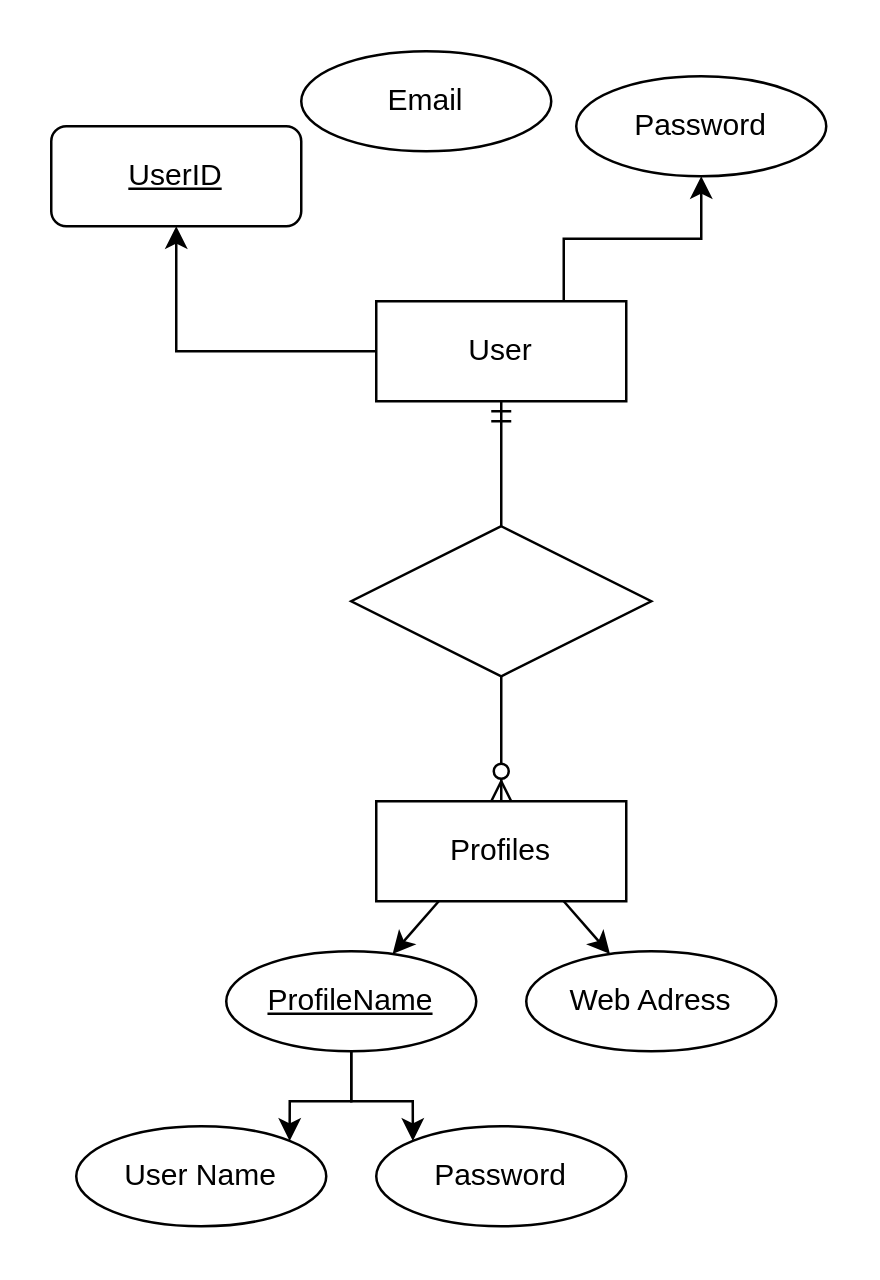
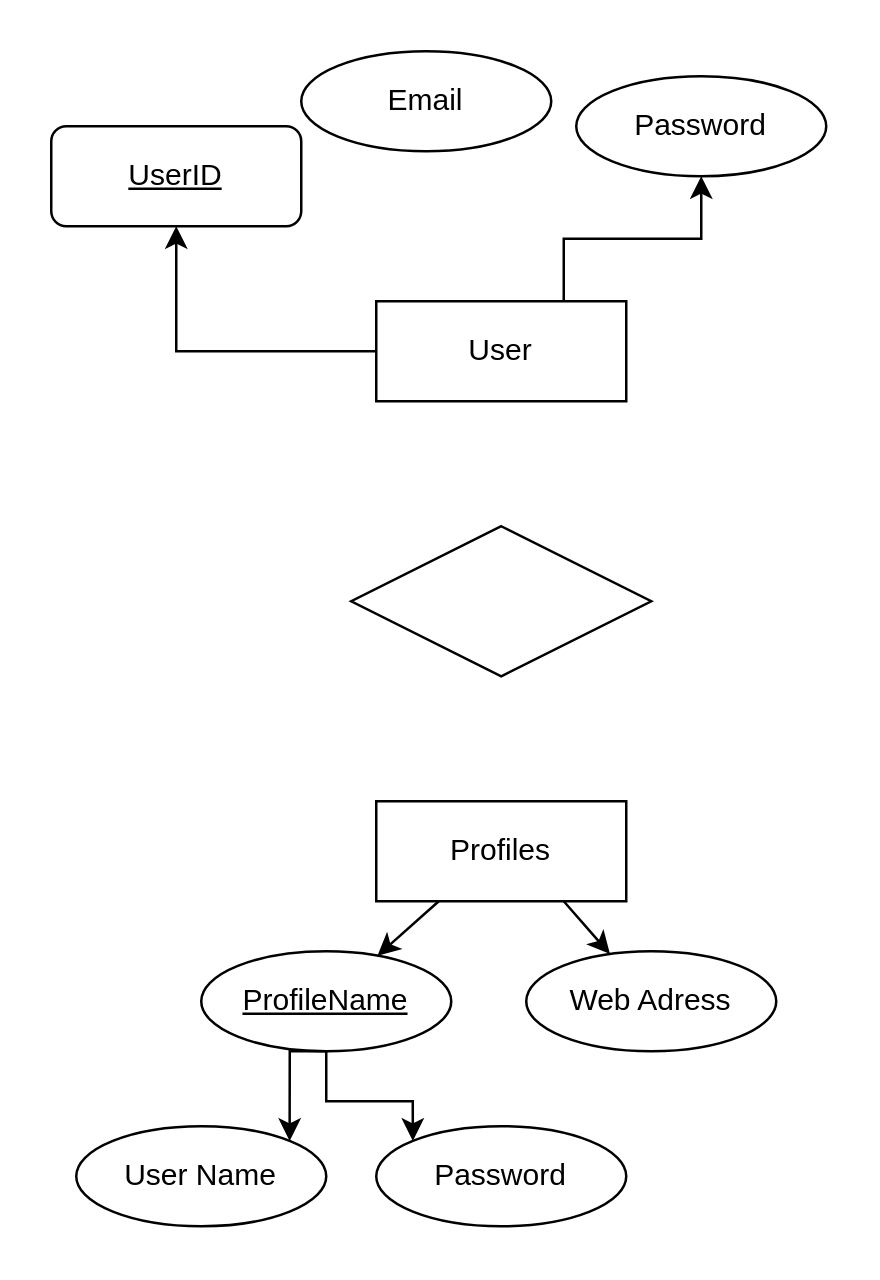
edge "User" -- "Profiles": removed
node "ProfileName": moved (351, 1001) -> (326, 1001)
